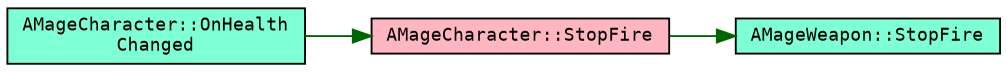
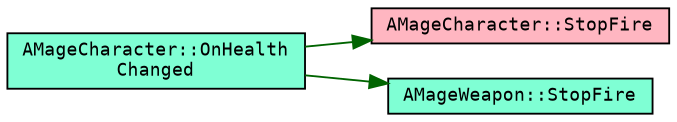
edge "AMageCharacter::StopFire" -> "AMageWeapon::StopFire": now "AMageCharacter::OnHealth Changed" -> "AMageWeapon::StopFire"
